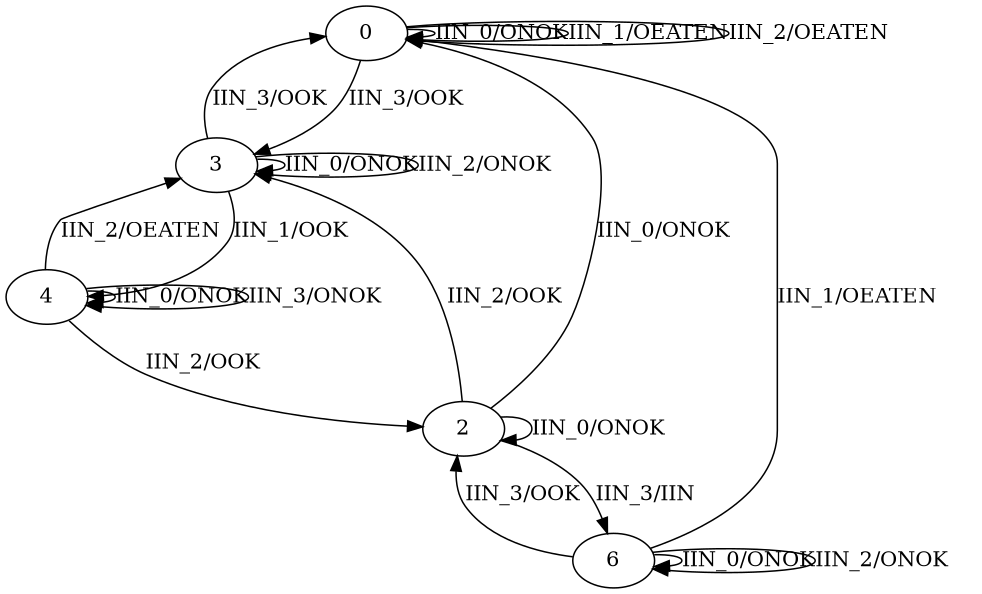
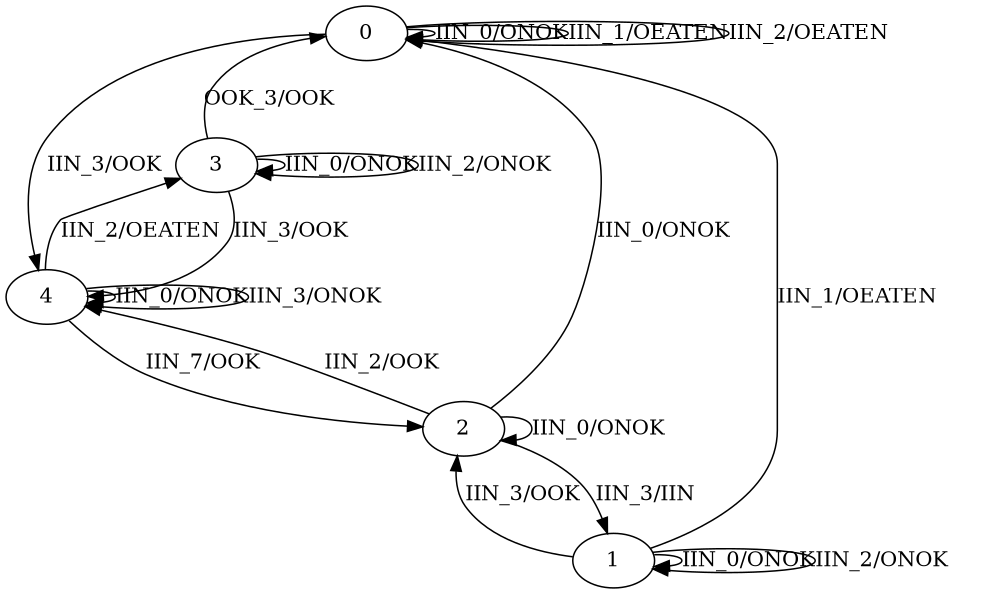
edge "3" -> "0": label "IIN_3/OOK" -> "OOK_3/OOK"
edge "0" -> "3": now "0" -> "4"
edge "3" -> "4": label "IIN_1/OOK" -> "IIN_3/OOK"
edge "2" -> "3": now "2" -> "4"
edge "4" -> "2": label "IIN_2/OOK" -> "IIN_7/OOK"
node "6": label "6" -> "1"
